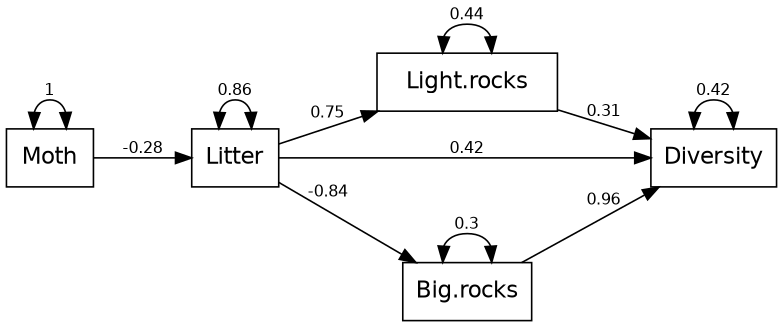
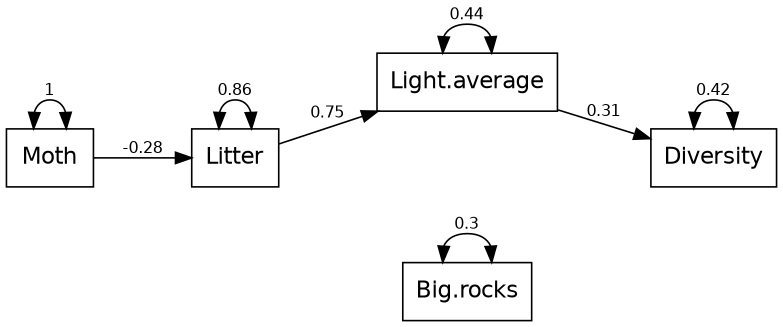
node "Light.rocks": label "Light.rocks" -> "Light.average"
edge "Litter" -> "Diversity": removed, label "0.42"
edge "Litter" -> "Big.rocks": removed, label "-0.84"
edge "Big.rocks" -> "Diversity": removed, label "0.96"
